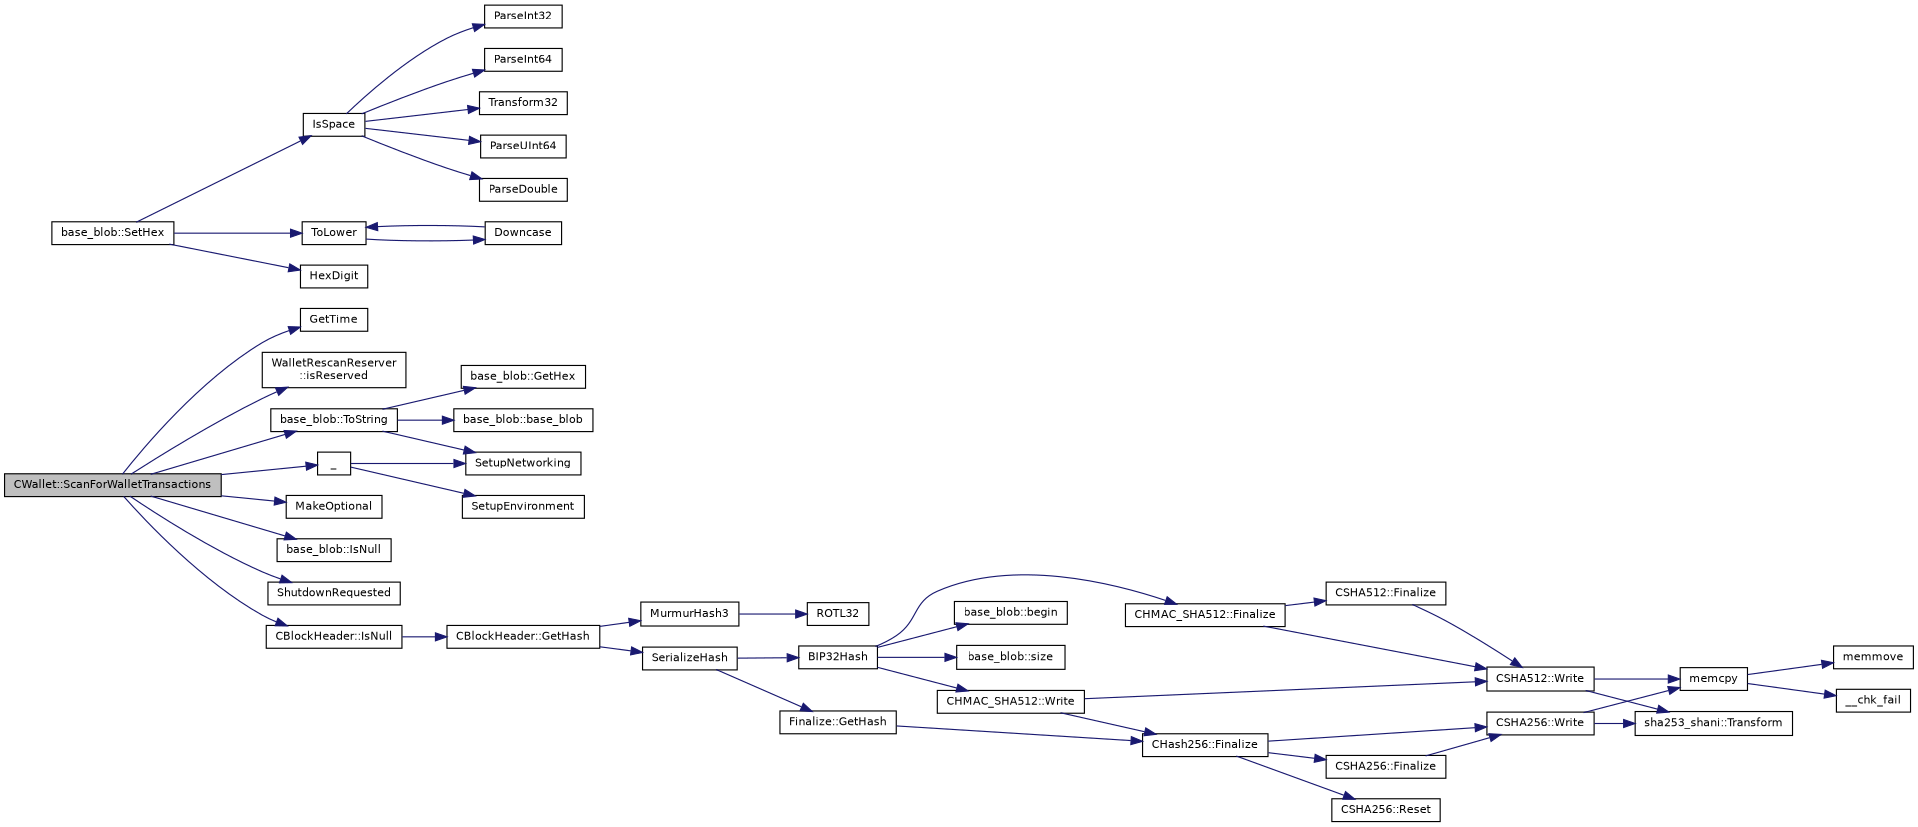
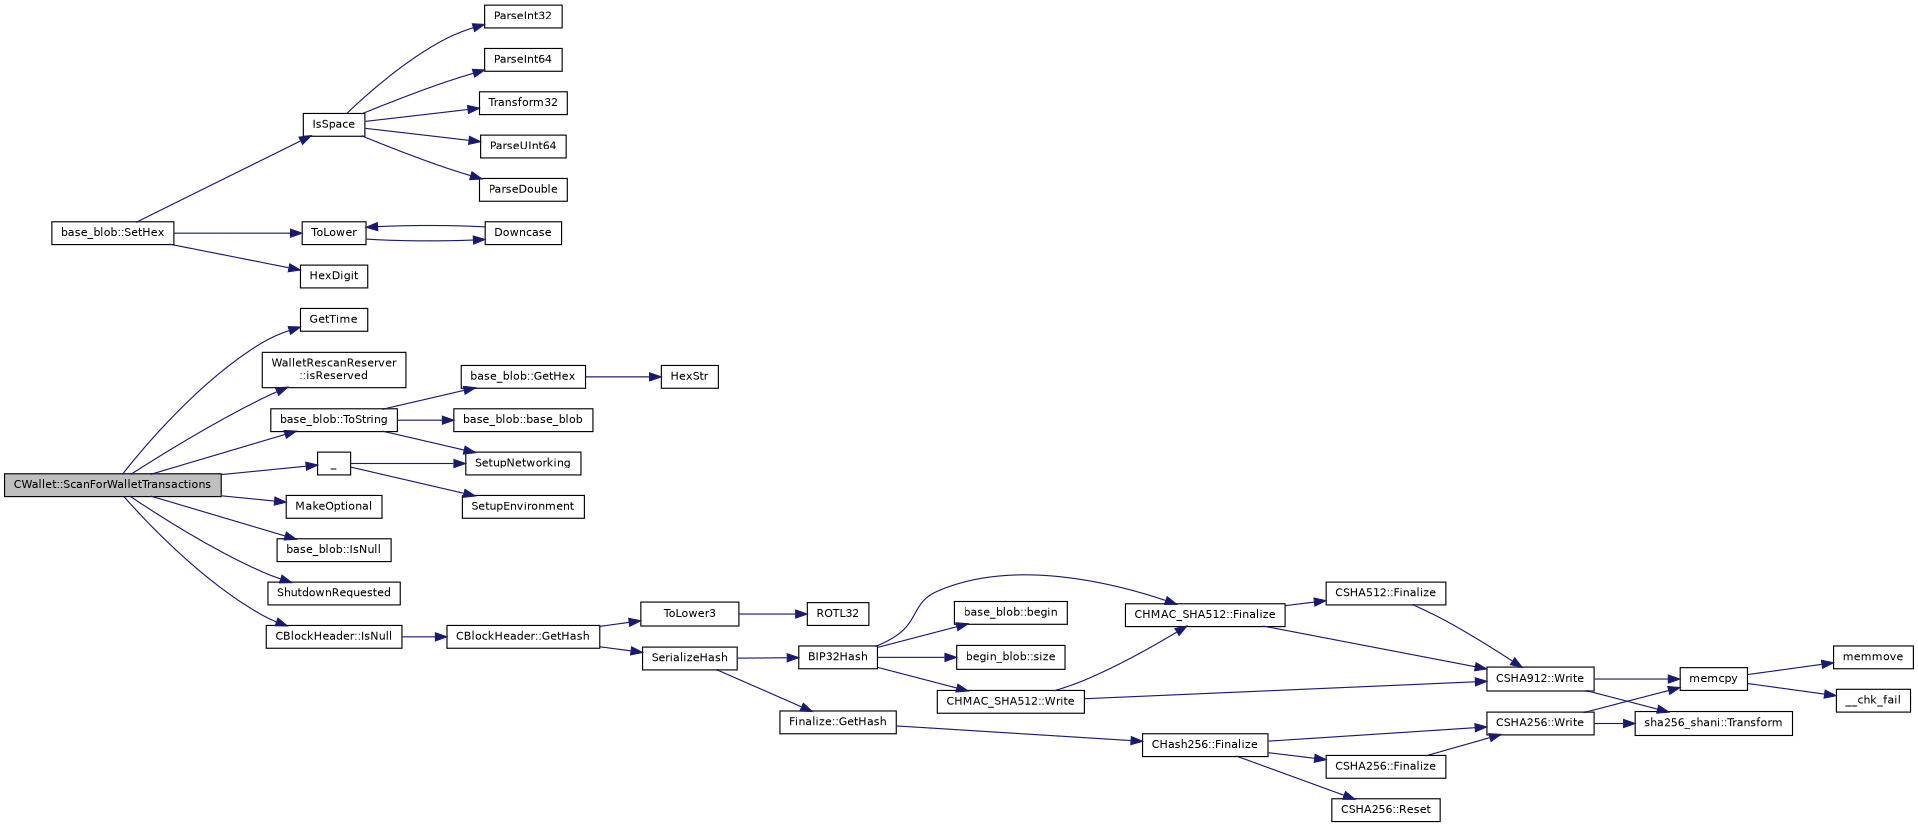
node "HexStr": added
node "MurmurHash3": label "MurmurHash3" -> "ToLower3"
node "base_blob::size": label "base_blob::size" -> "begin_blob::size"
node "CSHA512::Write": label "CSHA512::Write" -> "CSHA912::Write"
edge "CHMAC_SHA512::Write" -> "CHash256::Finalize": now "CHMAC_SHA512::Write" -> "CHMAC_SHA512::Finalize"
node "sha253_shani::Transform": label "sha253_shani::Transform" -> "sha256_shani::Transform"
